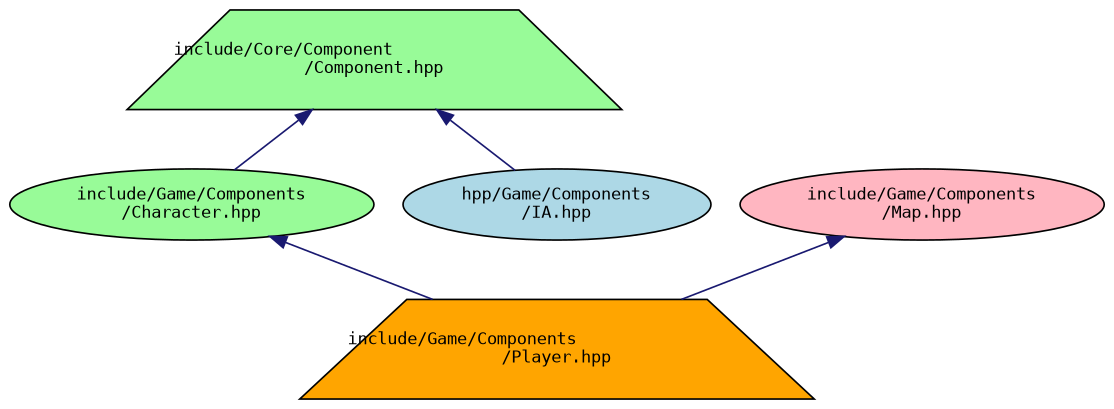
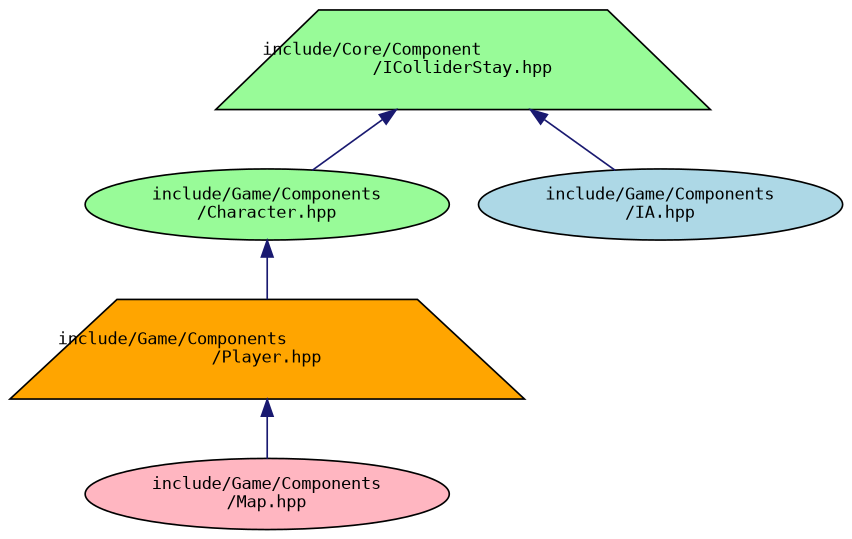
node "include/Core/Component /Component.hpp": label "include/Core/Component /Component.hpp" -> "include/Core/Component /IColliderStay.hpp"
node "hpp/Game/Components /IA.hpp": label "hpp/Game/Components /IA.hpp" -> "include/Game/Components /IA.hpp"
edge "include/Game/Components /Player.hpp" -> "include/Game/Components /Map.hpp": reversed
